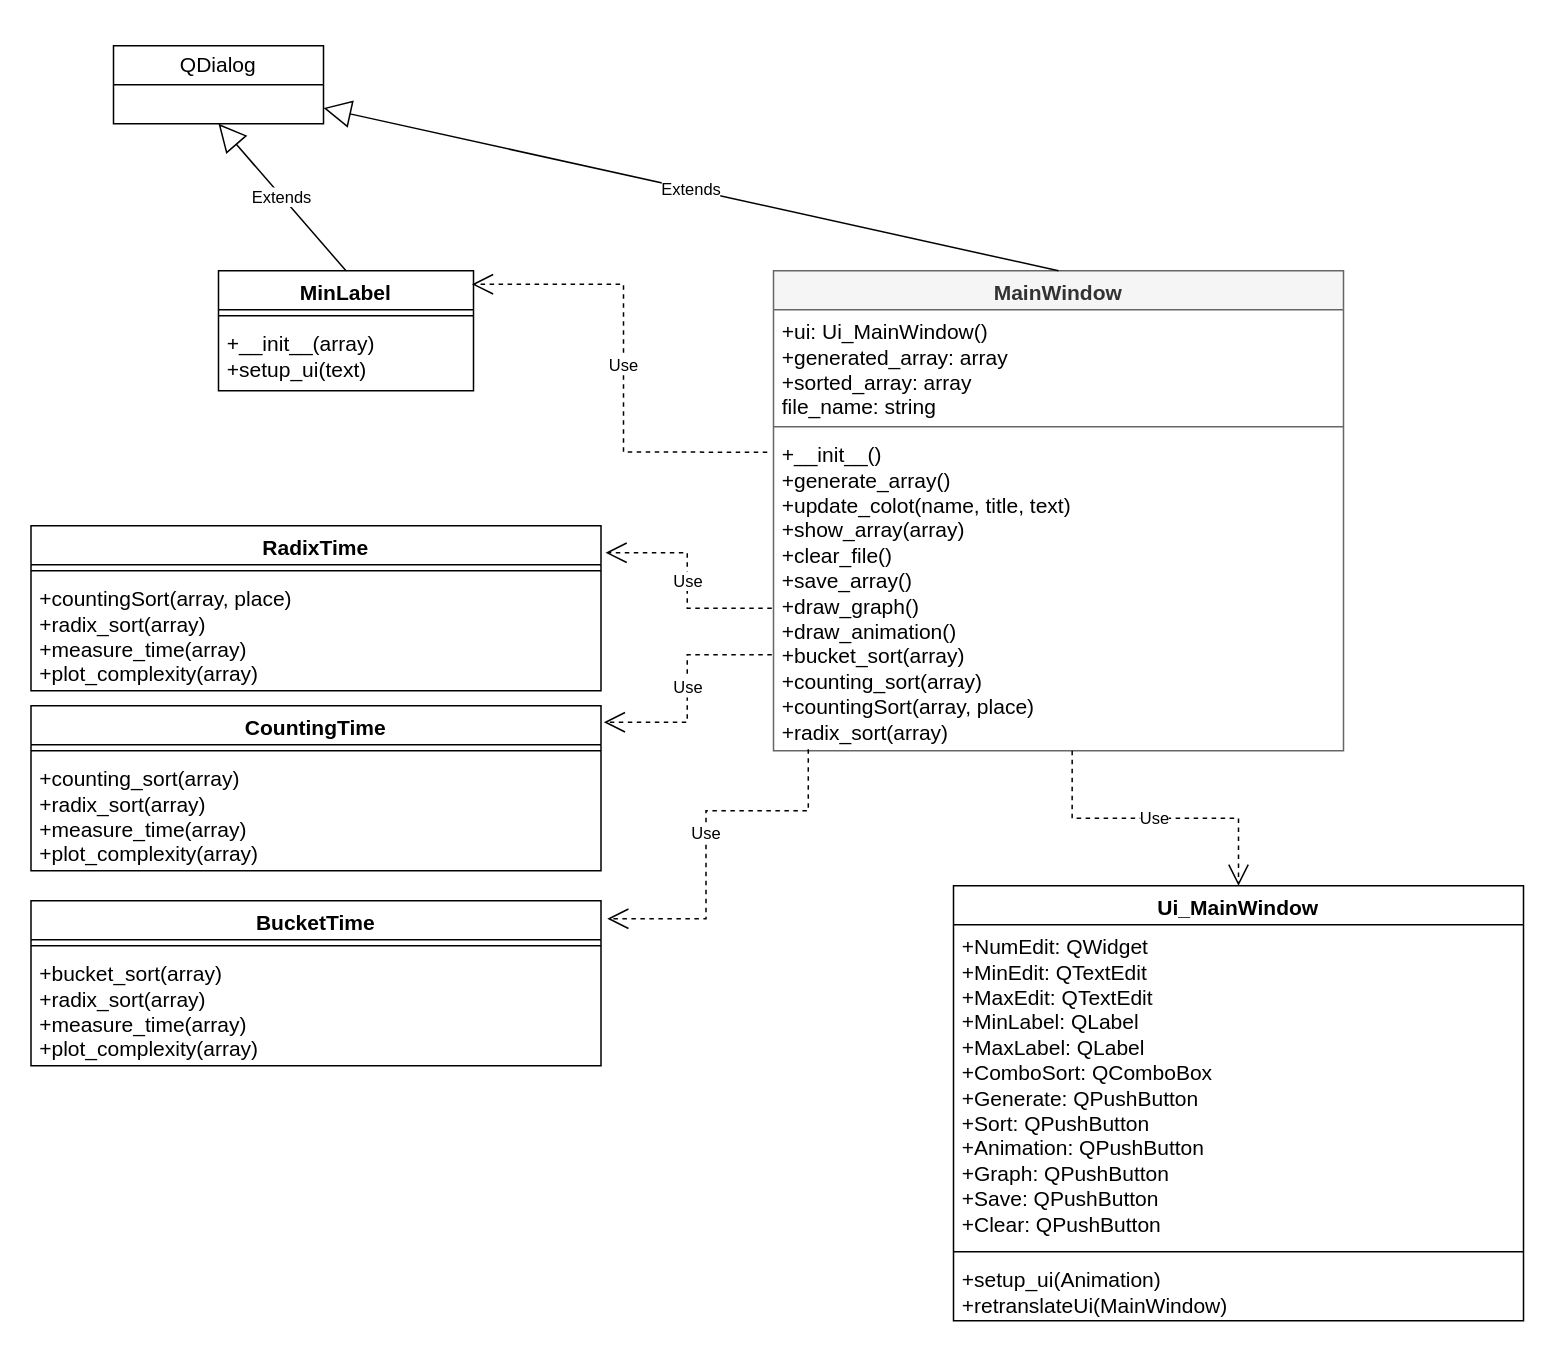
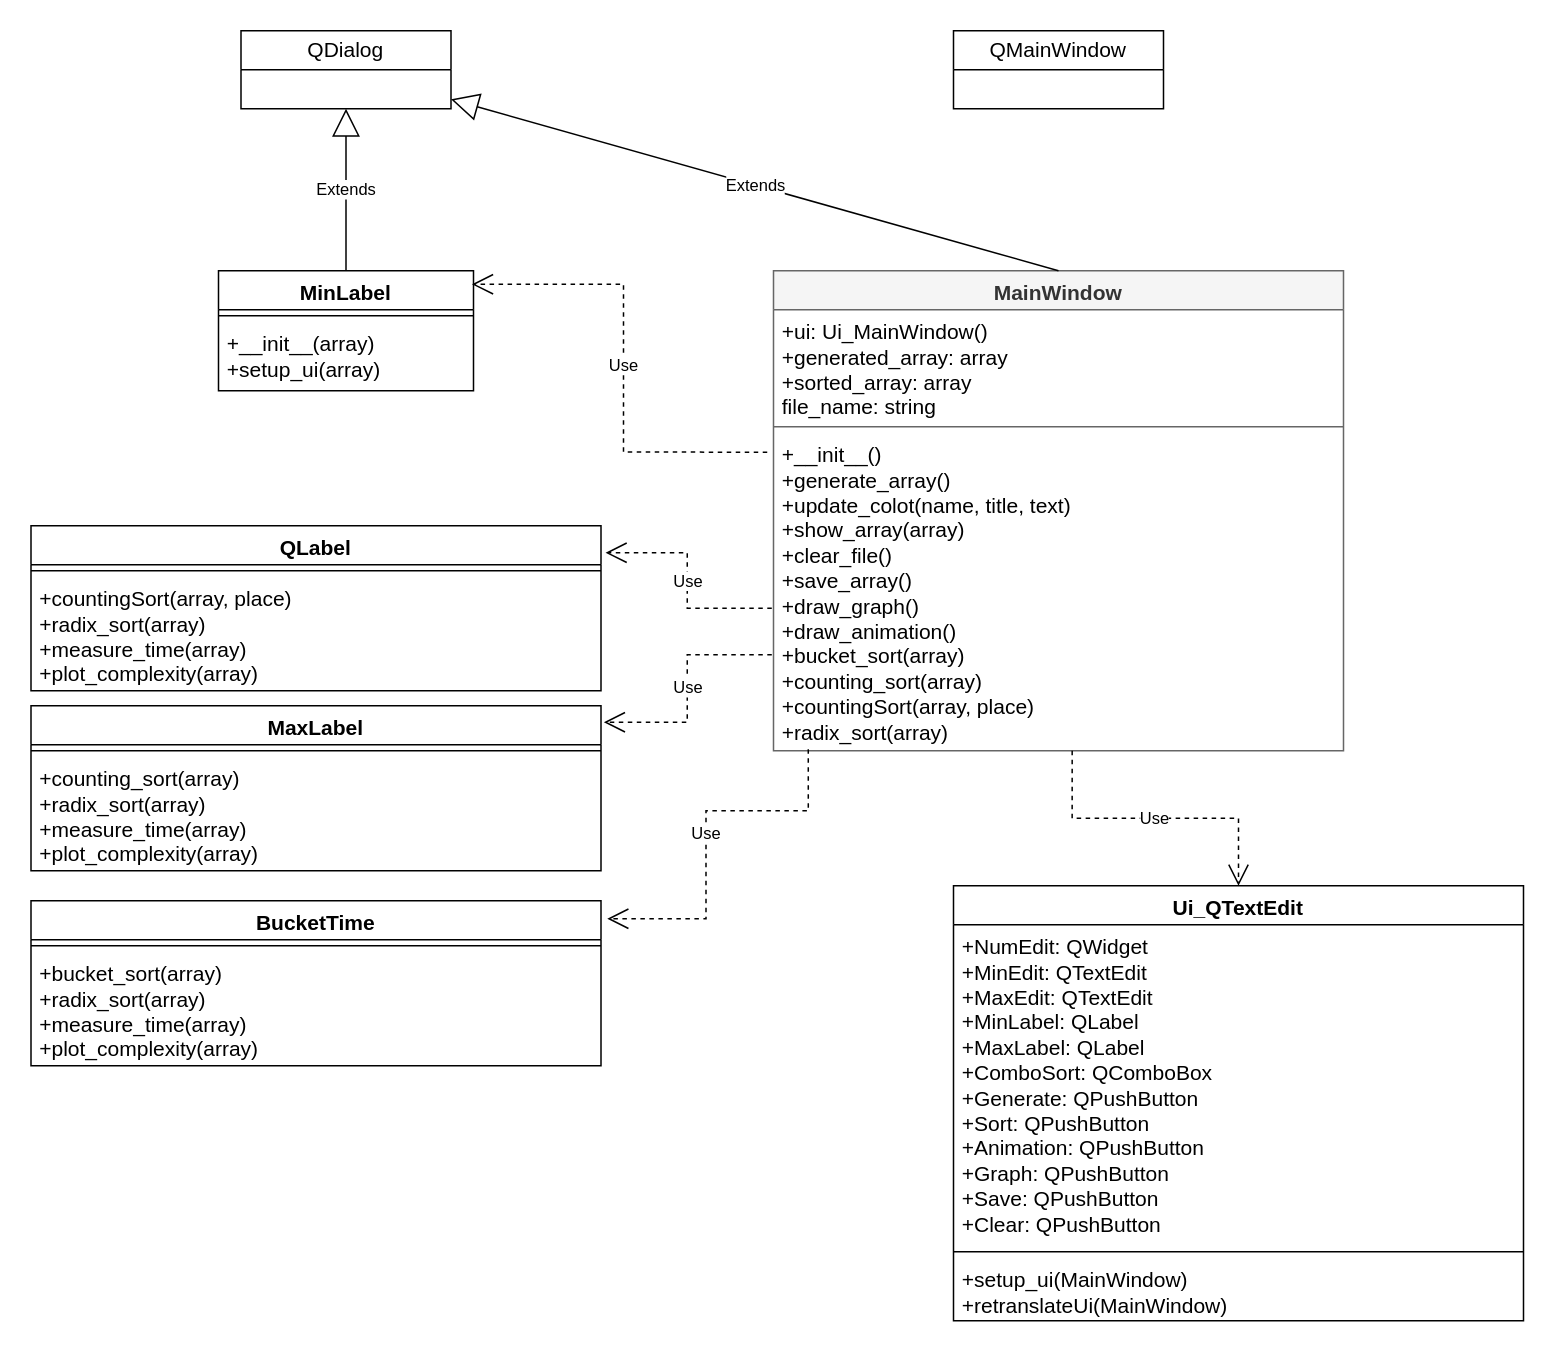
node "QMainWindow": added
node "QDialog": moved (218, 85) -> (346, 70)
node "+__init__(array) +setup_ui(text)": label "+__init__(array) +setup_ui(text)" -> "+__init__(array) +setup_ui(array)"
node "RadixTime": label "RadixTime" -> "QLabel"
node "CountingTime": label "CountingTime" -> "MaxLabel"
node "Ui_MainWindow": label "Ui_MainWindow" -> "Ui_QTextEdit"
node "+setup_ui(Animation) +retranslateUi(MainWindow)": label "+setup_ui(Animation) +retranslateUi(MainWindow)" -> "+setup_ui(MainWindow) +retranslateUi(MainWindow)"
